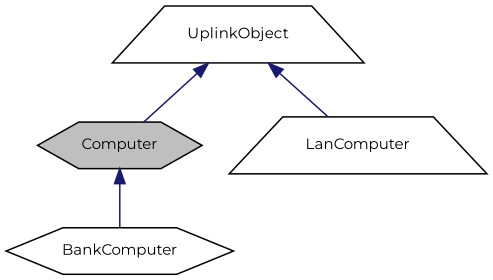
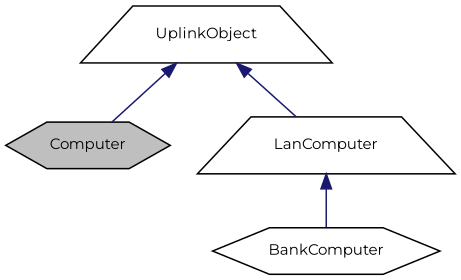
edge "BankComputer" -> "Computer": now "BankComputer" -> "LanComputer"
